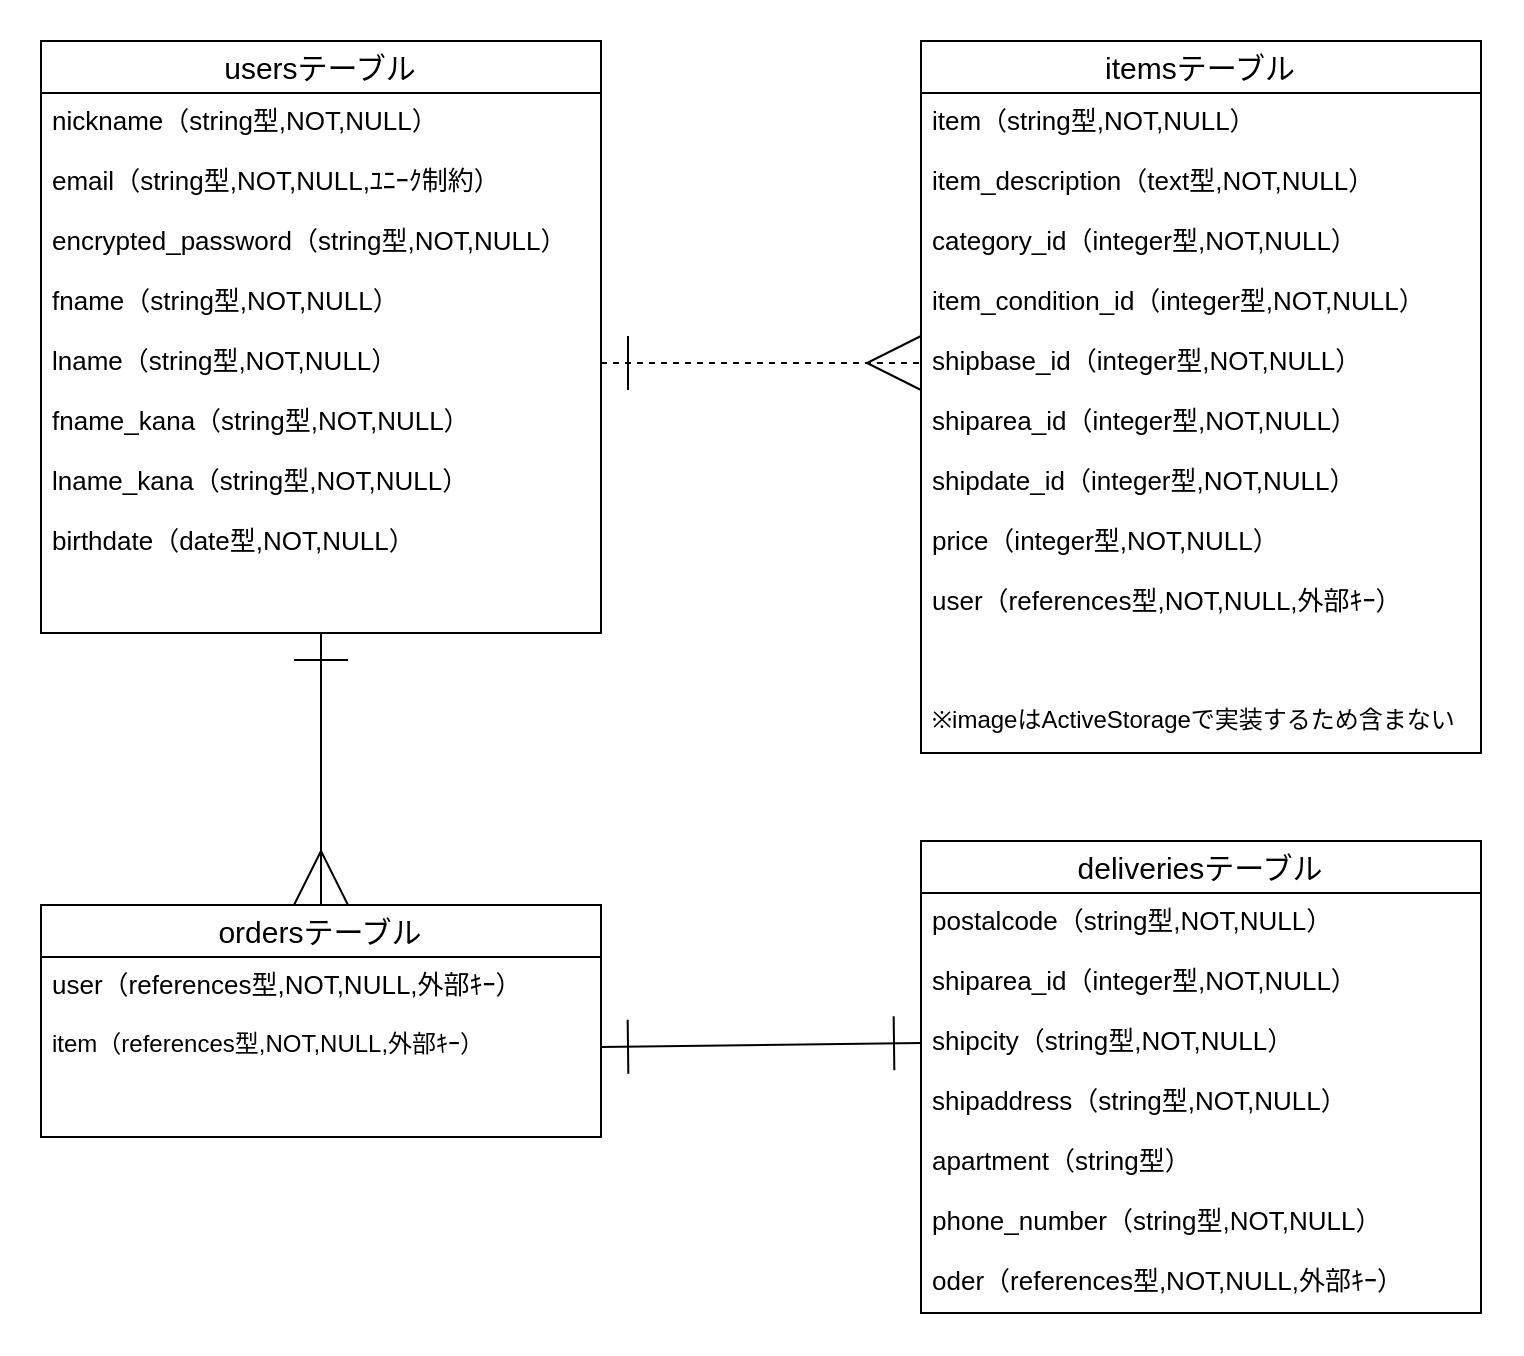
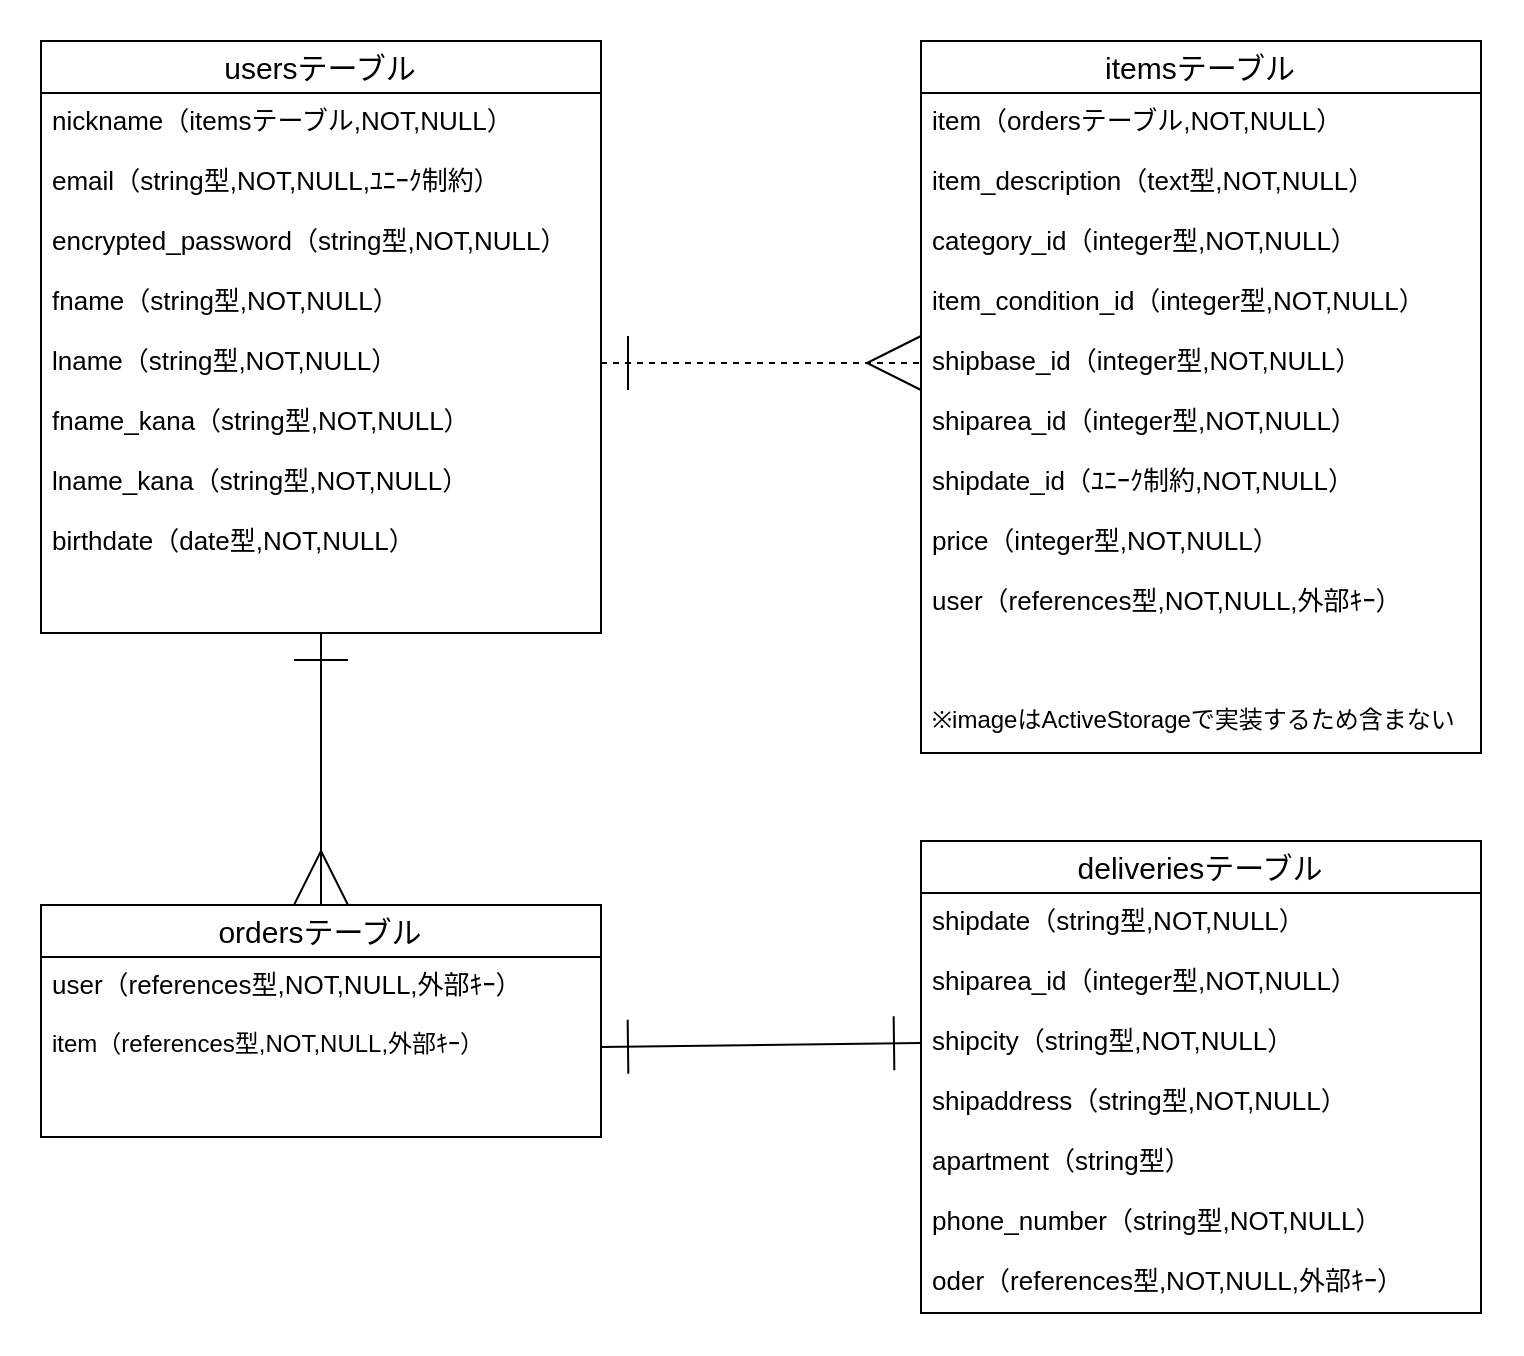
node "nickname（string型,NOT,NULL）": label "nickname（string型,NOT,NULL）" -> "nickname（itemsテーブル,NOT,NULL）"
node "item（string型,NOT,NULL）": label "item（string型,NOT,NULL）" -> "item（ordersテーブル,NOT,NULL）"
node "shipdate_id（integer型,NOT,NULL）": label "shipdate_id（integer型,NOT,NULL）" -> "shipdate_id（ﾕﾆｰｸ制約,NOT,NULL）"
node "postalcode（string型,NOT,NULL）": label "postalcode（string型,NOT,NULL）" -> "shipdate（string型,NOT,NULL）"
